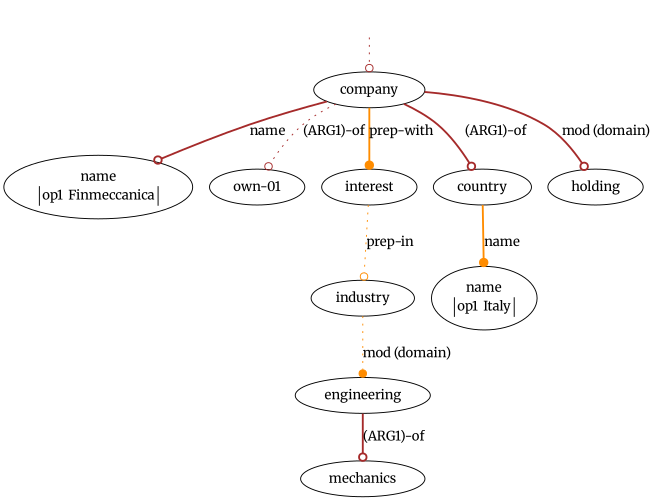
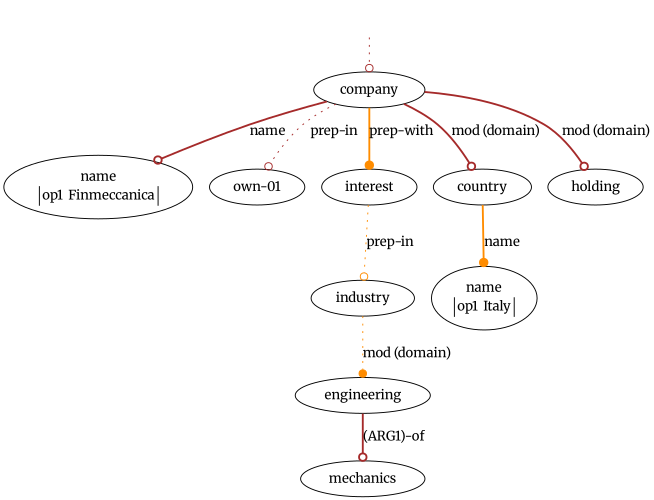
edge "company" -> "own-01": label "(ARG1)-of" -> "prep-in"
edge "company" -> "country": label "(ARG1)-of" -> "mod (domain)"
